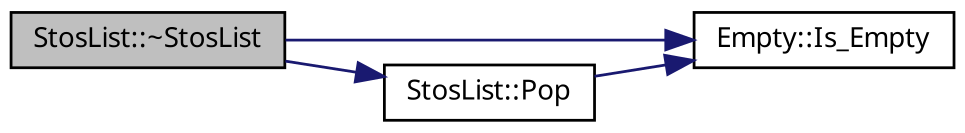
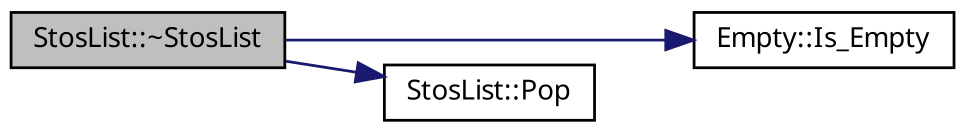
edge "StosList::Pop" -> "Empty::Is_Empty": removed
